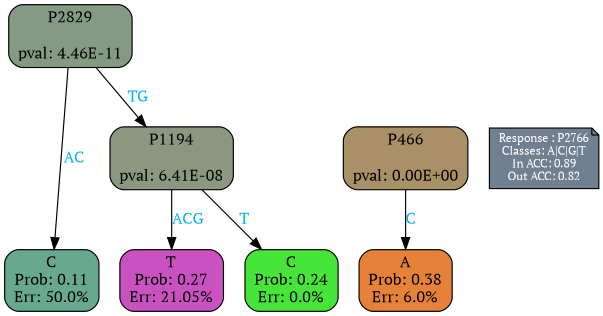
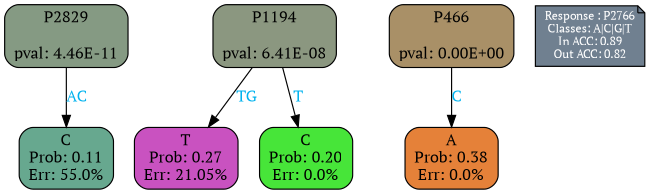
edge "P2829 pval: 4.46E-11" -> "P1194 pval: 6.41E-08": removed, label "TG"
edge "P1194 pval: 6.41E-08" -> "T Prob: 0.27 Err: 21.05%": label "ACG" -> "TG"
node "C Prob: 0.11 Err: 50.0%": label "C Prob: 0.11 Err: 50.0%" -> "C Prob: 0.11 Err: 55.0%"
node "C Prob: 0.24 Err: 0.0%": label "C Prob: 0.24 Err: 0.0%" -> "C Prob: 0.20 Err: 0.0%"
node "A Prob: 0.38 Err: 6.0%": label "A Prob: 0.38 Err: 6.0%" -> "A Prob: 0.38 Err: 0.0%"
